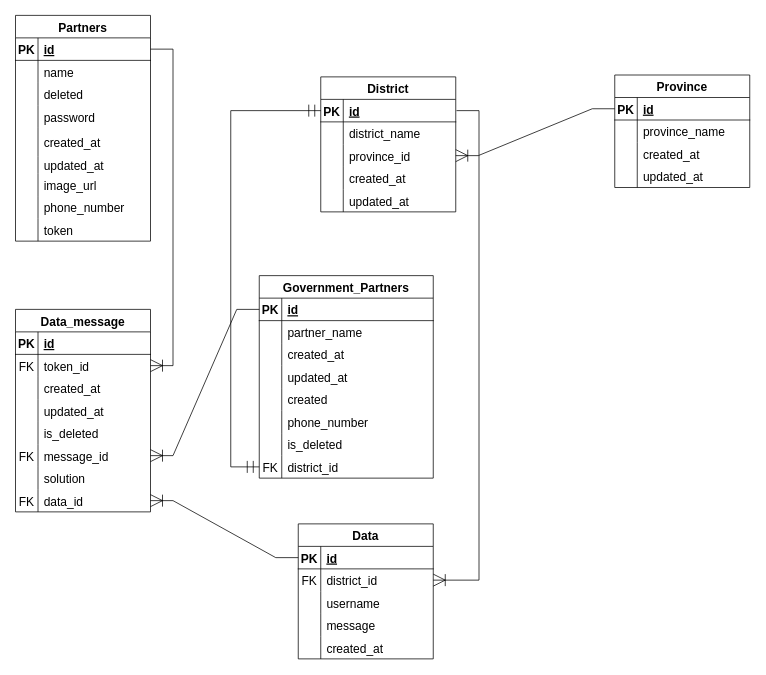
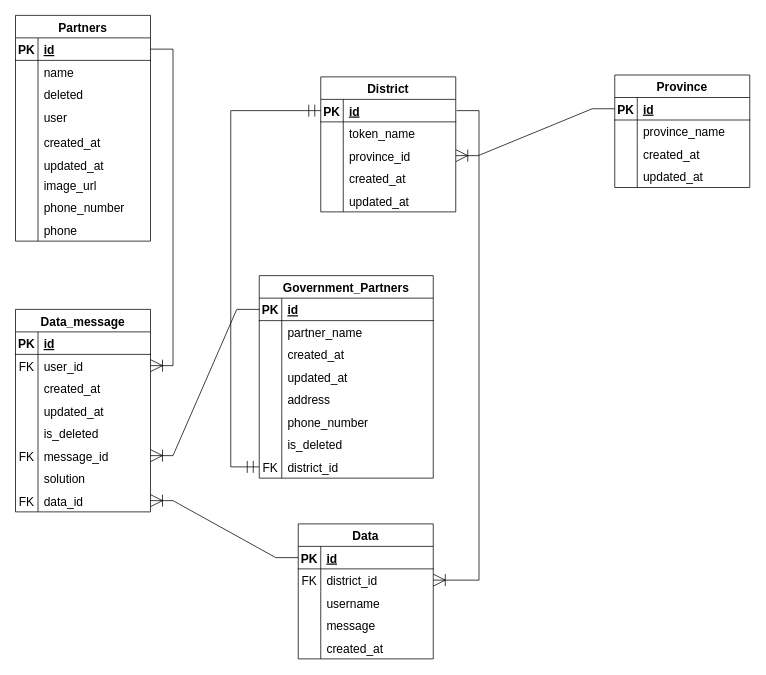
node "password": label "password" -> "user"
node "district_name": label "district_name" -> "token_name"
node "token": label "token" -> "phone"
node "token_id": label "token_id" -> "user_id"
node "created": label "created" -> "address"
